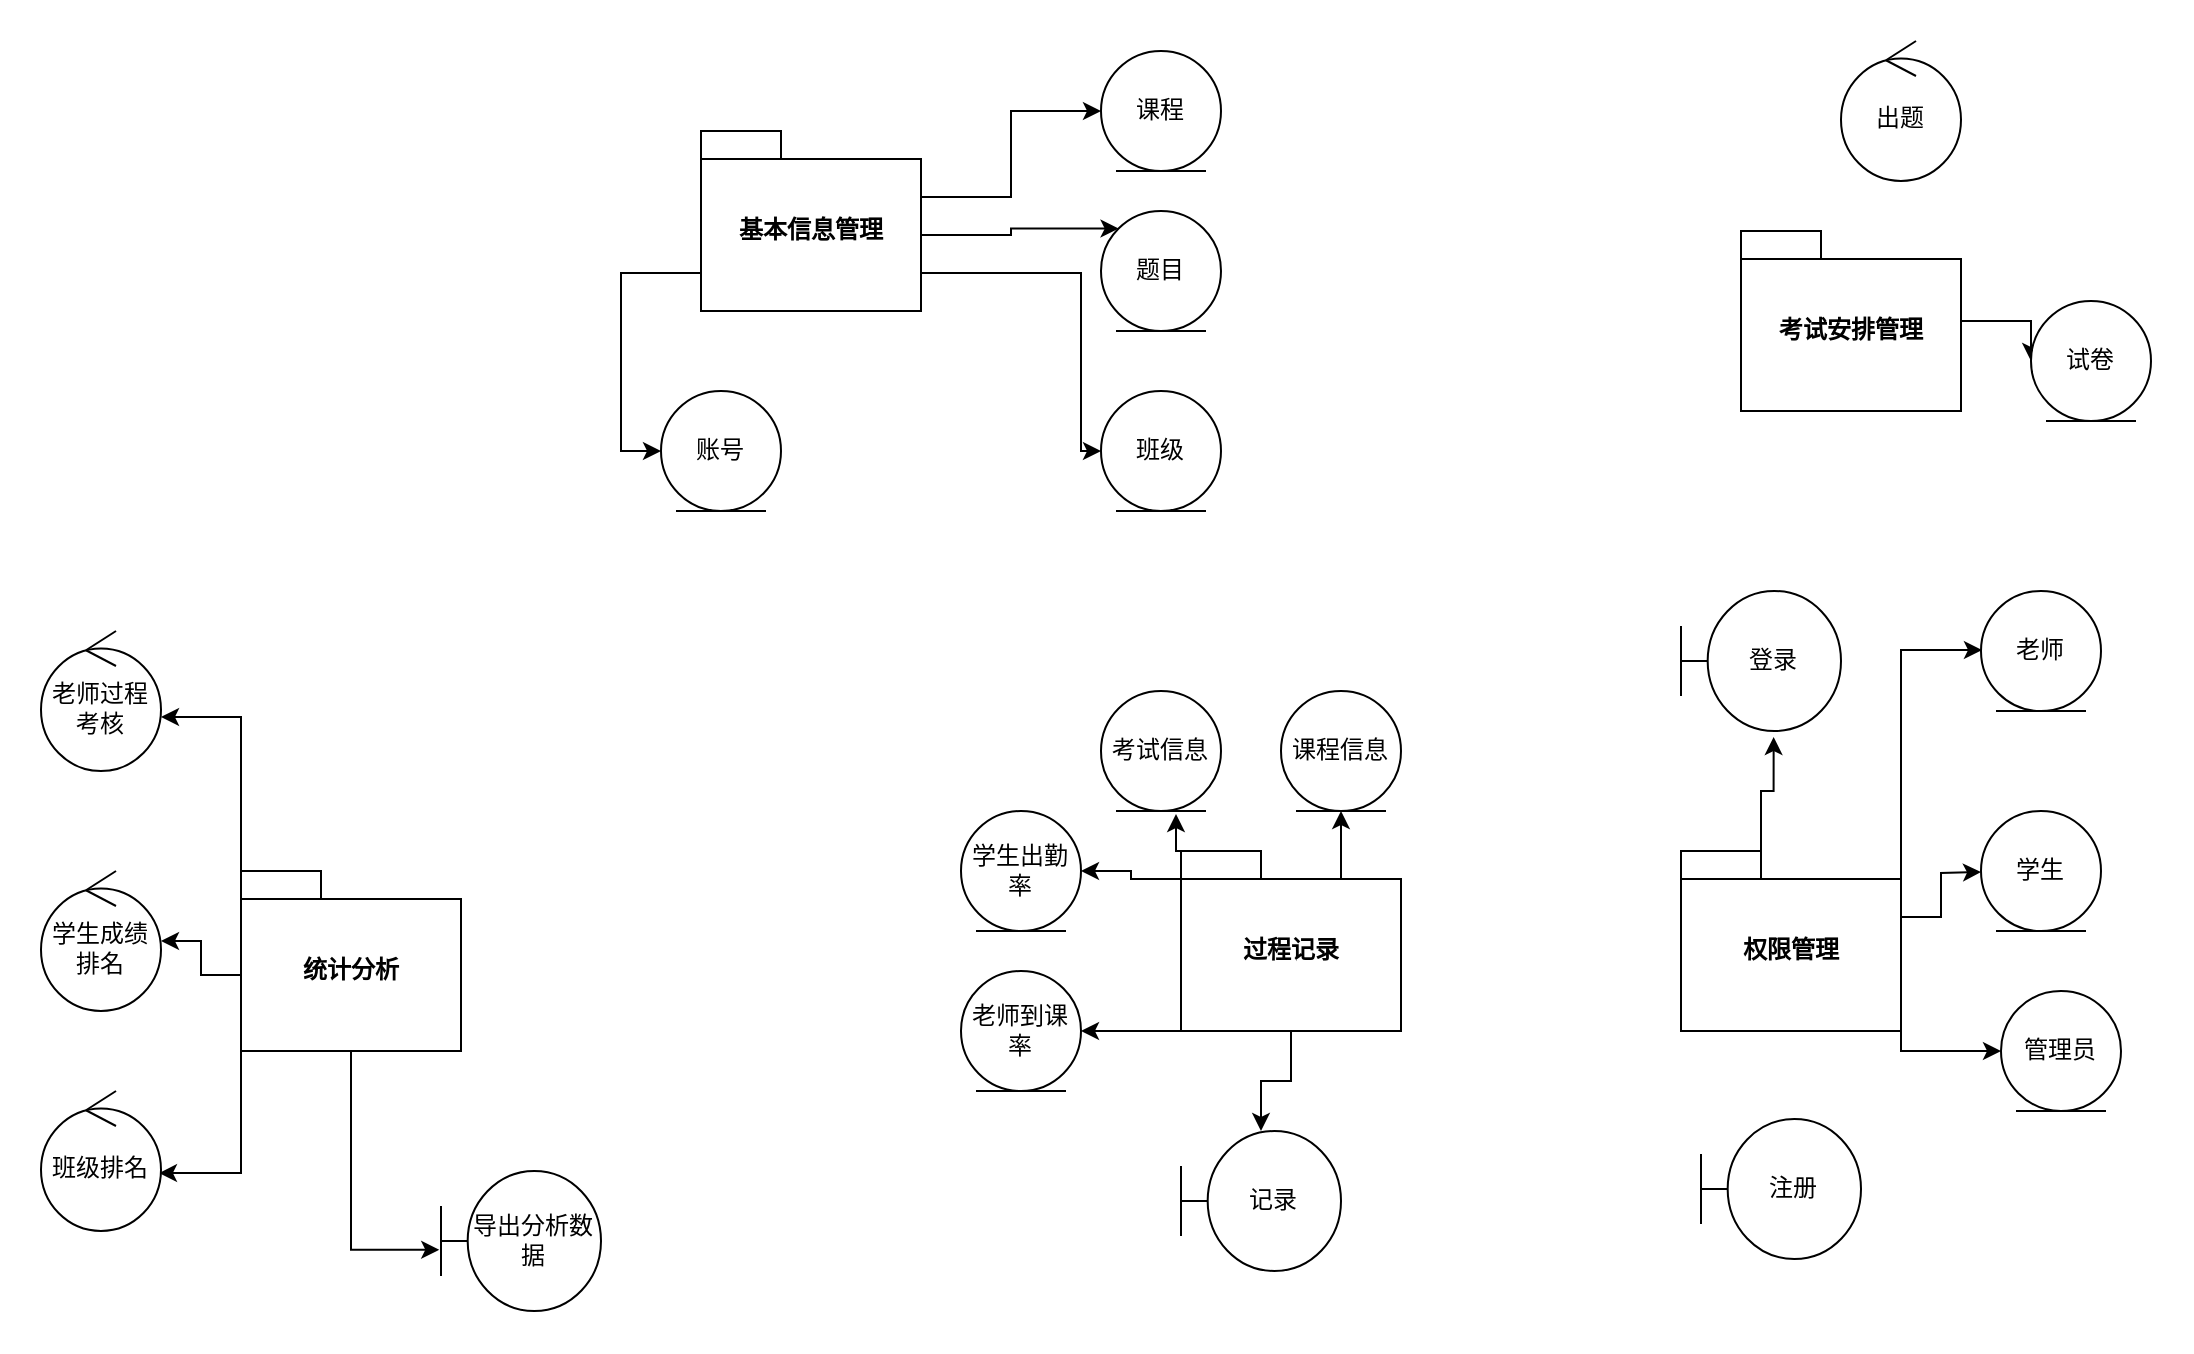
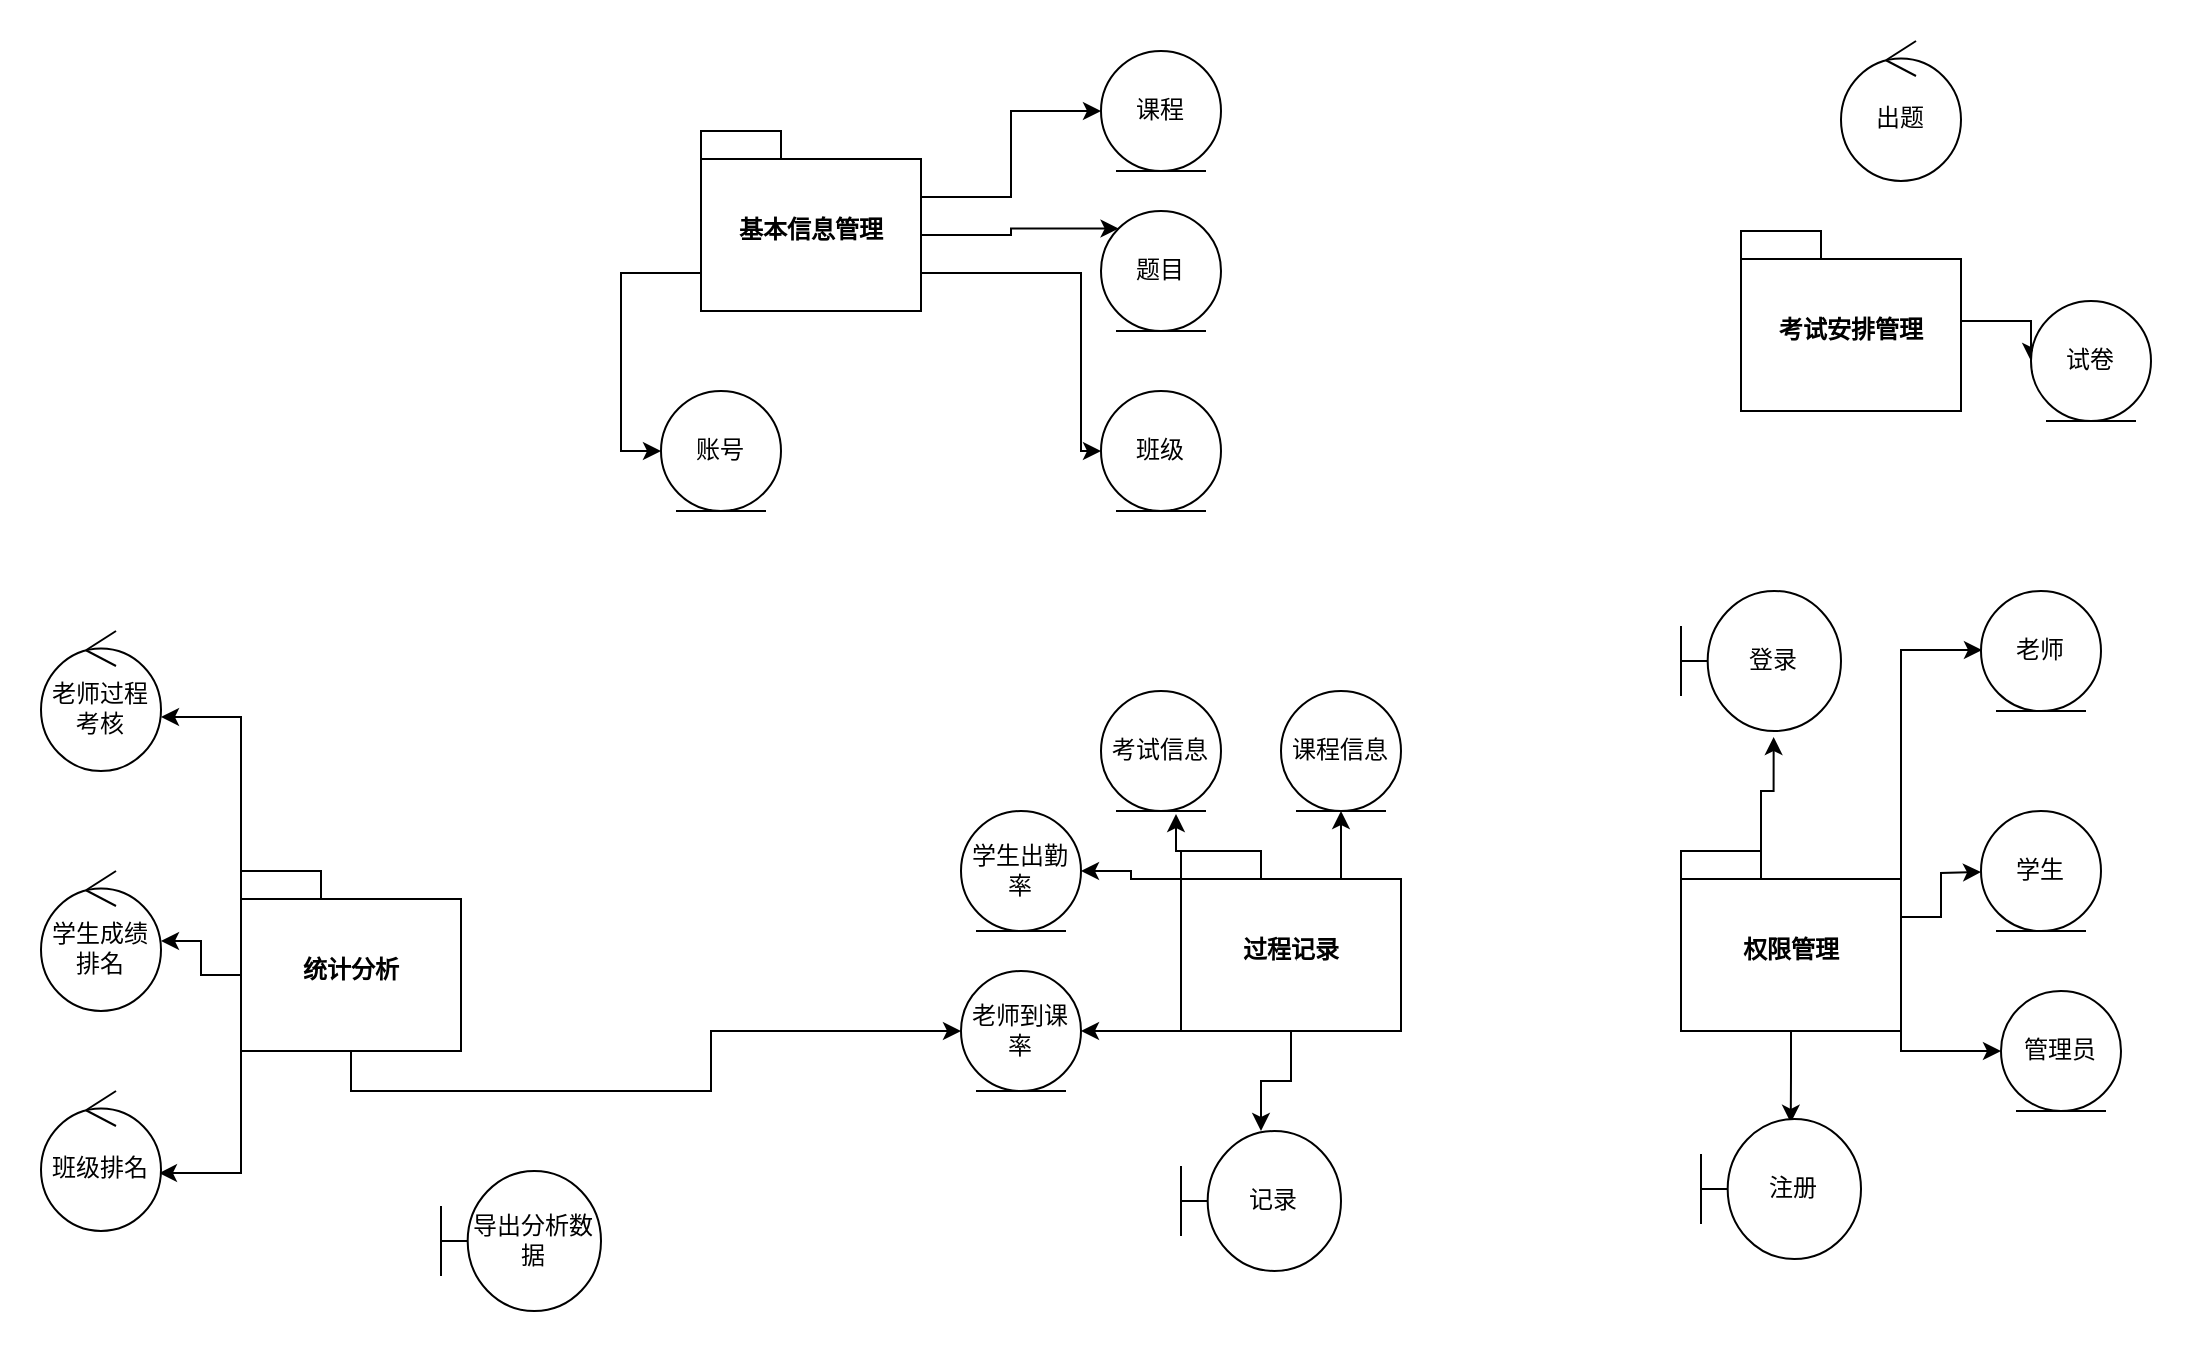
edge "权限管理" -> "注册": added
edge "统计分析" -> "导出分析数据": now "统计分析" -> "老师到课率"
